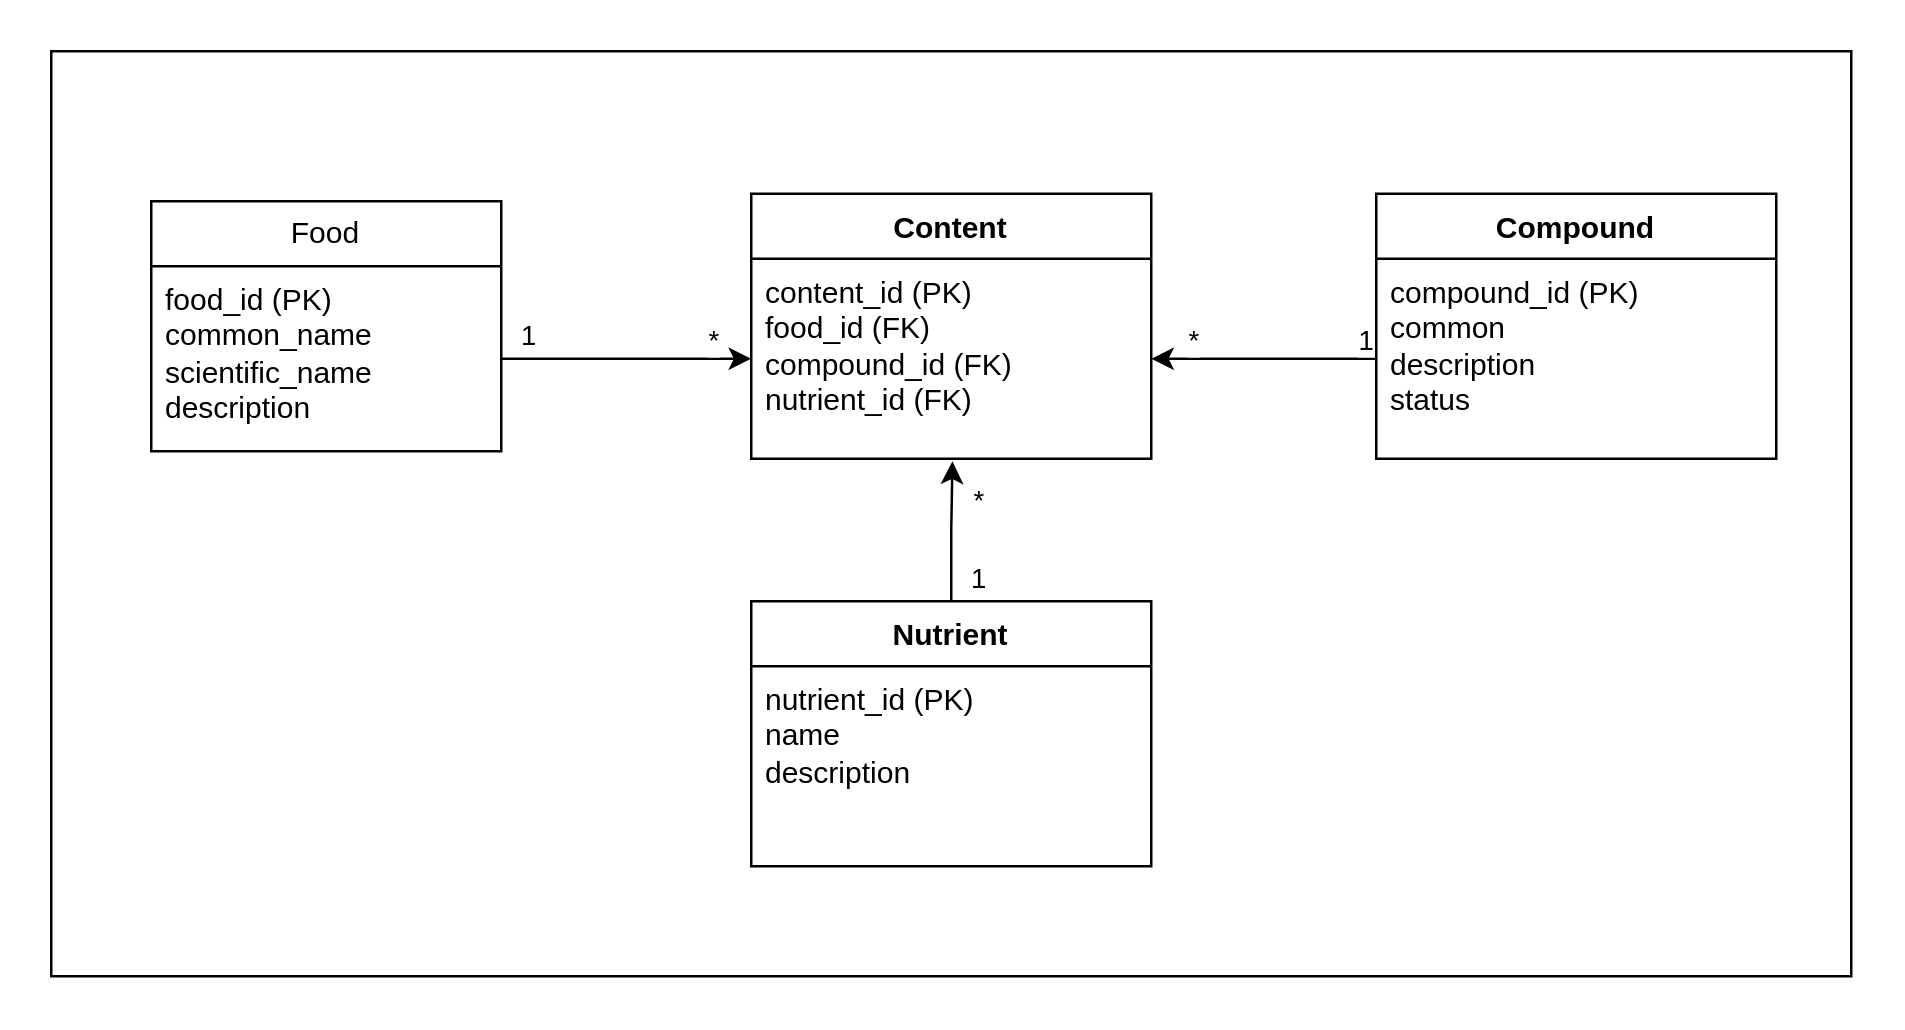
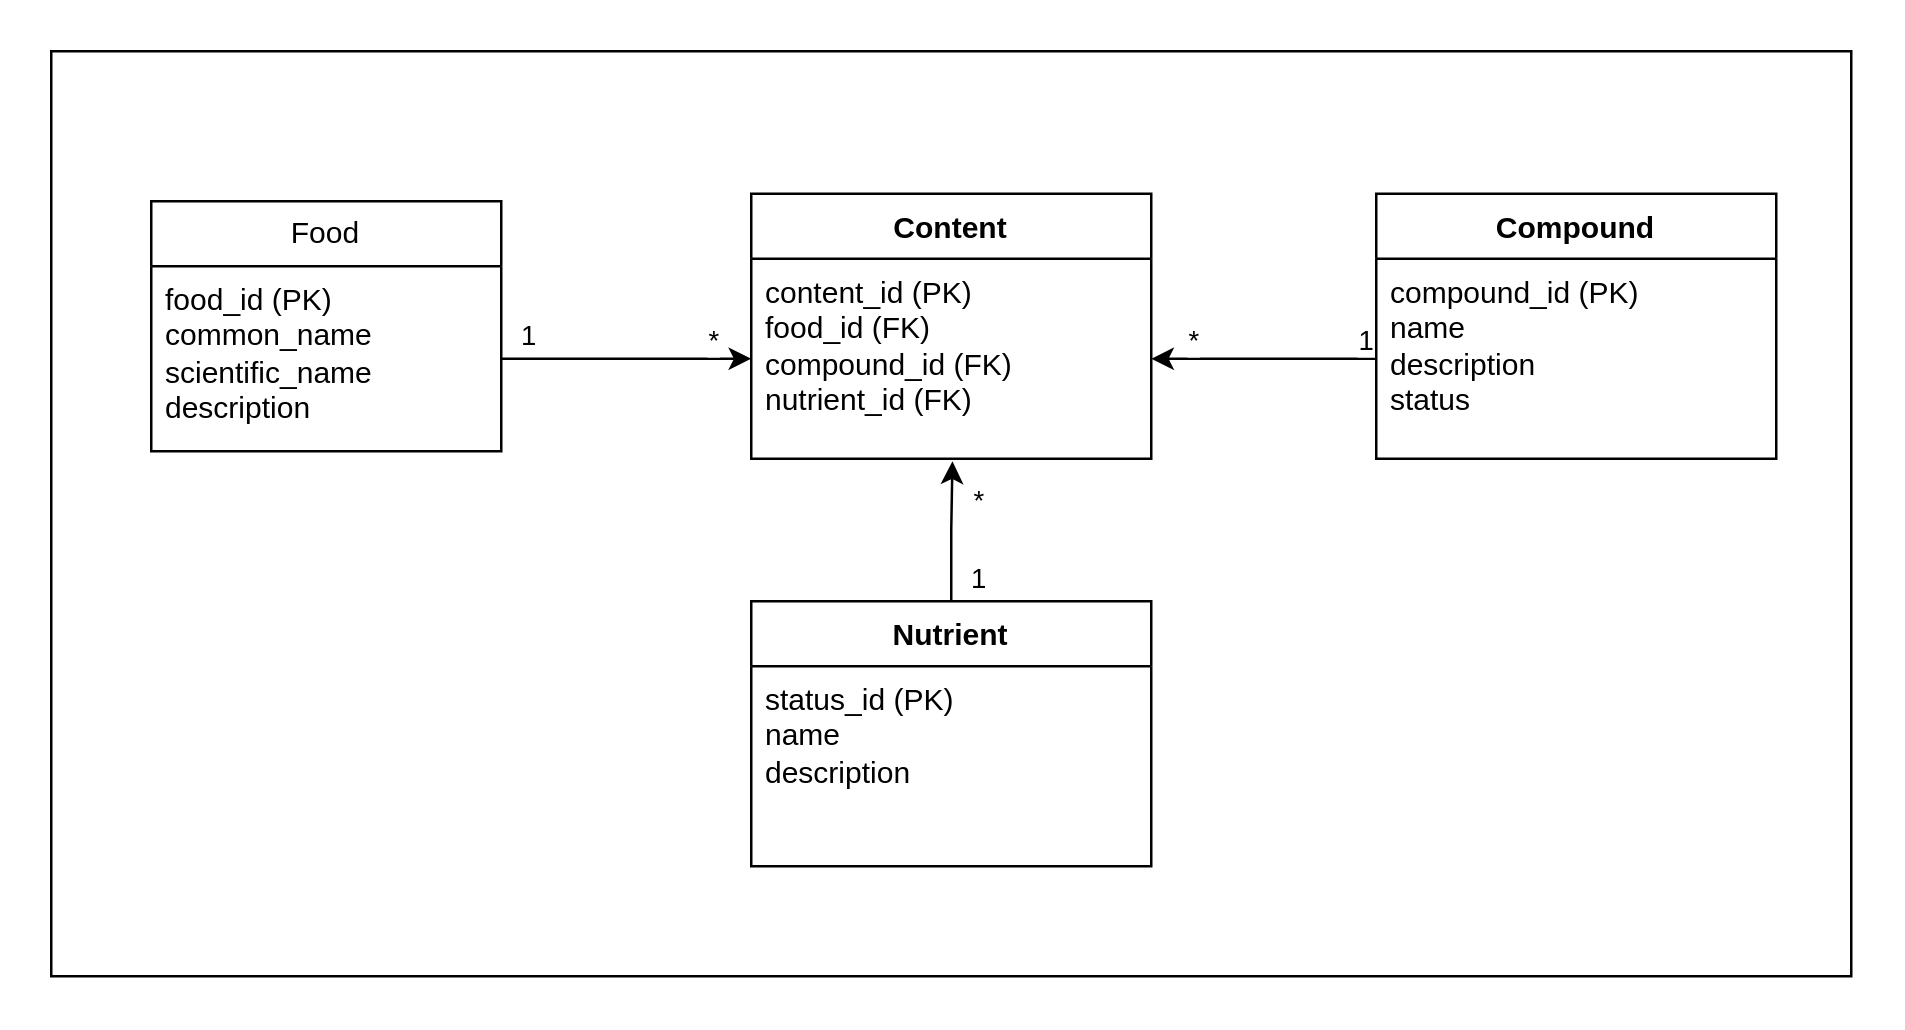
node "compound_id (PK) common description status": label "compound_id (PK) common description status" -> "compound_id (PK) name description status"
node "nutrient_id (PK) name description": label "nutrient_id (PK) name description" -> "status_id (PK) name description"
